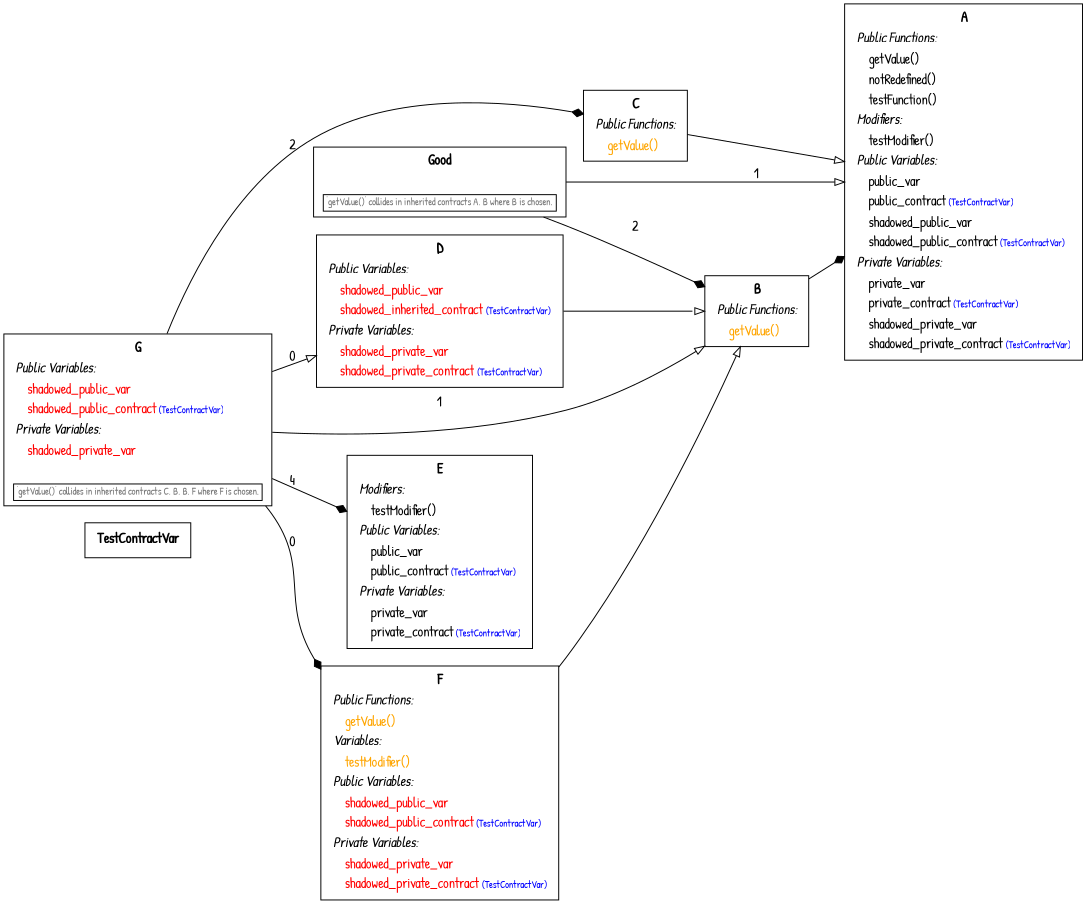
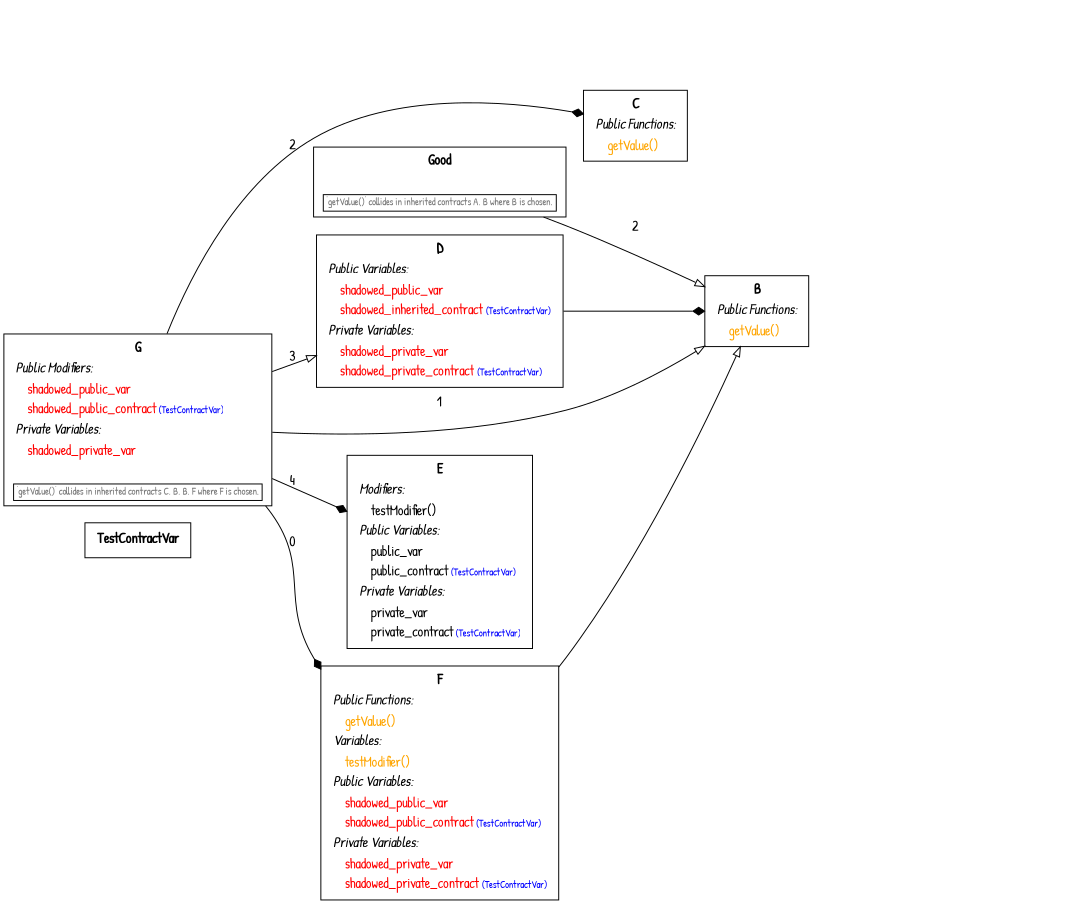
node "A": removed
edge "Good" -> "B": arrowhead diamond -> onormal
edge "D" -> "B": arrowhead onormal -> diamond
edge "G" -> "D": label "0" -> "3"
node "G": text "Public Variables:" -> "Public Modifiers:"
